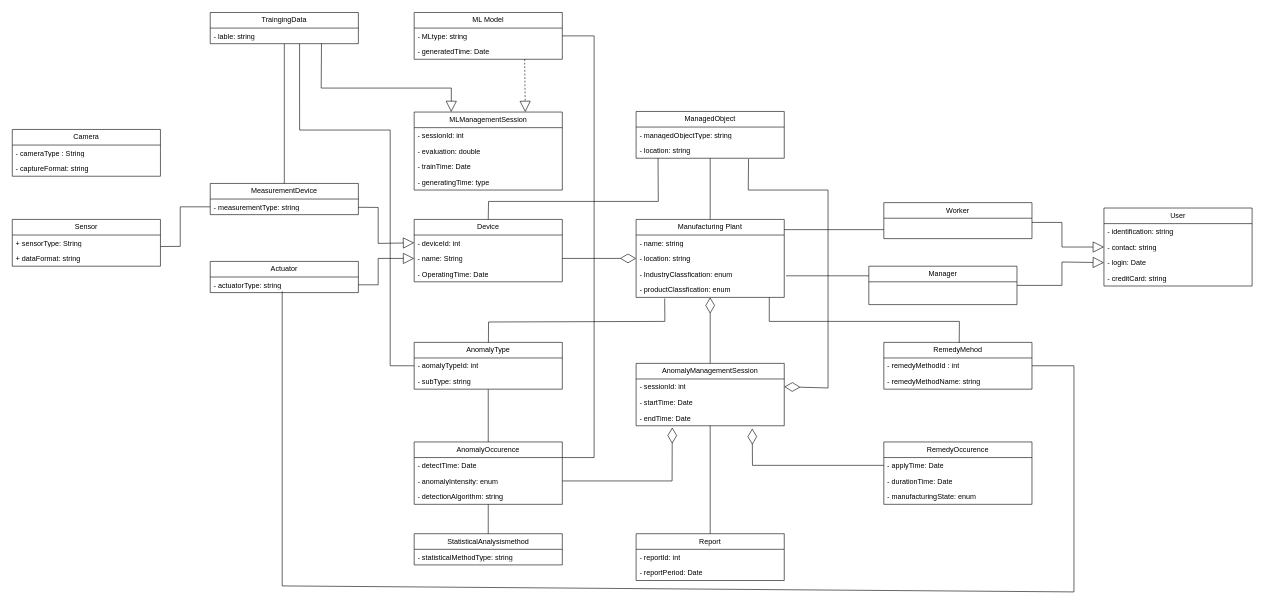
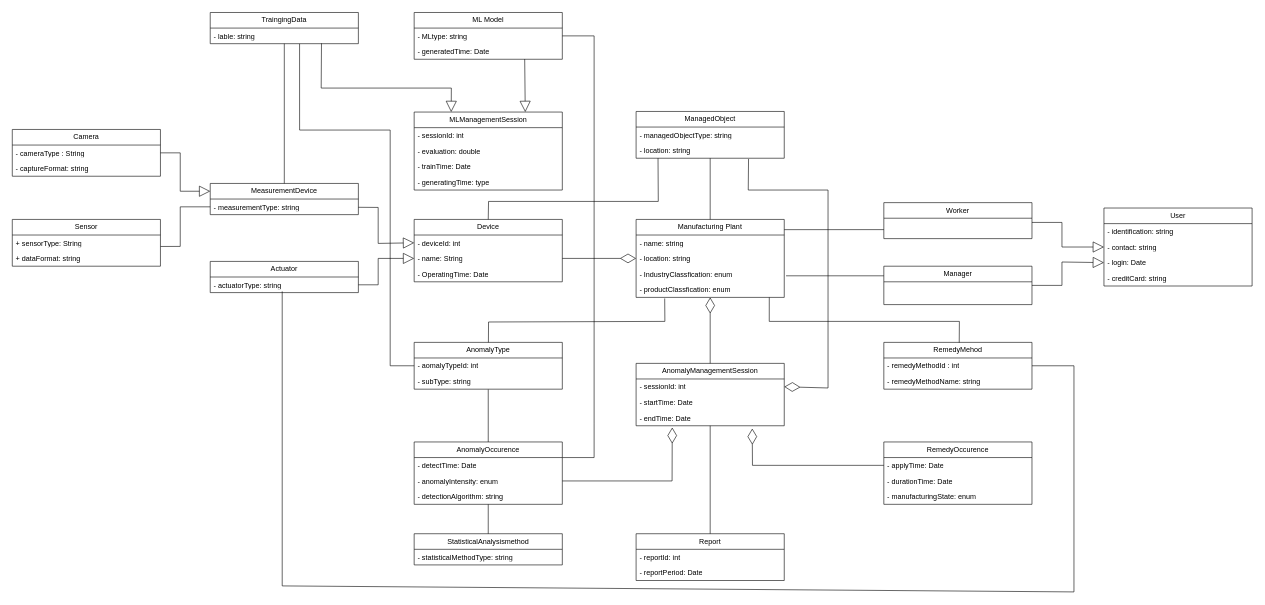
edge "- generatedTime: Date" -> "MLManagementSession": style dashed -> solid
edge "- cameraType : String" -> "MeasurementDevice": added
node "Manager": moved (943, 285) -> (958, 285)
